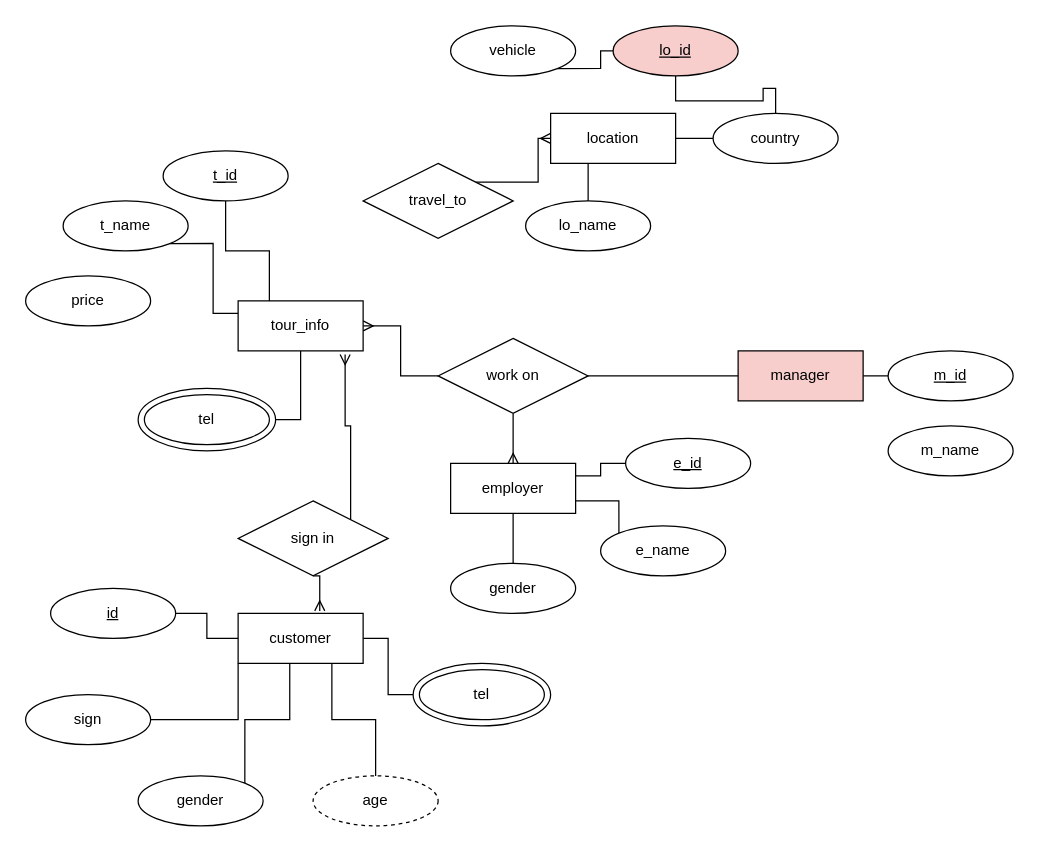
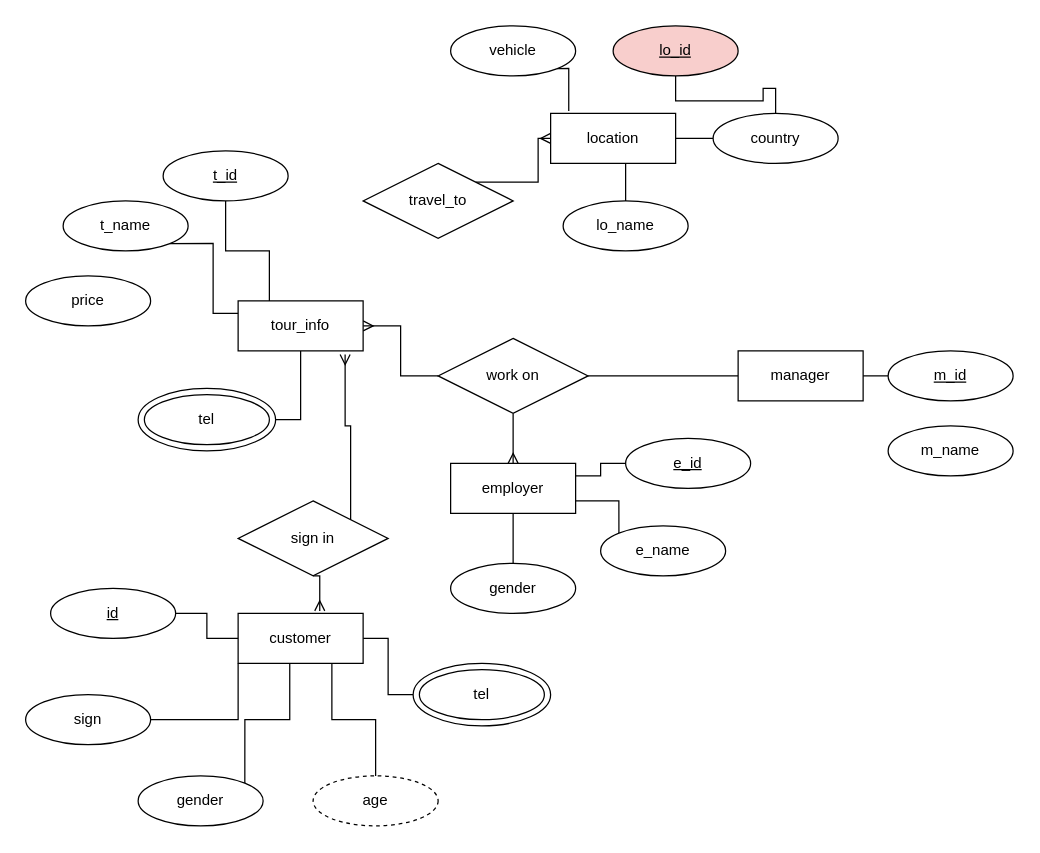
edge "vehicle" -- "lo_id": now "vehicle" -- "location"
node "lo_name": moved (588, 226) -> (626, 226)
node "manager": fillcolor #f8cecc -> #ffffff
